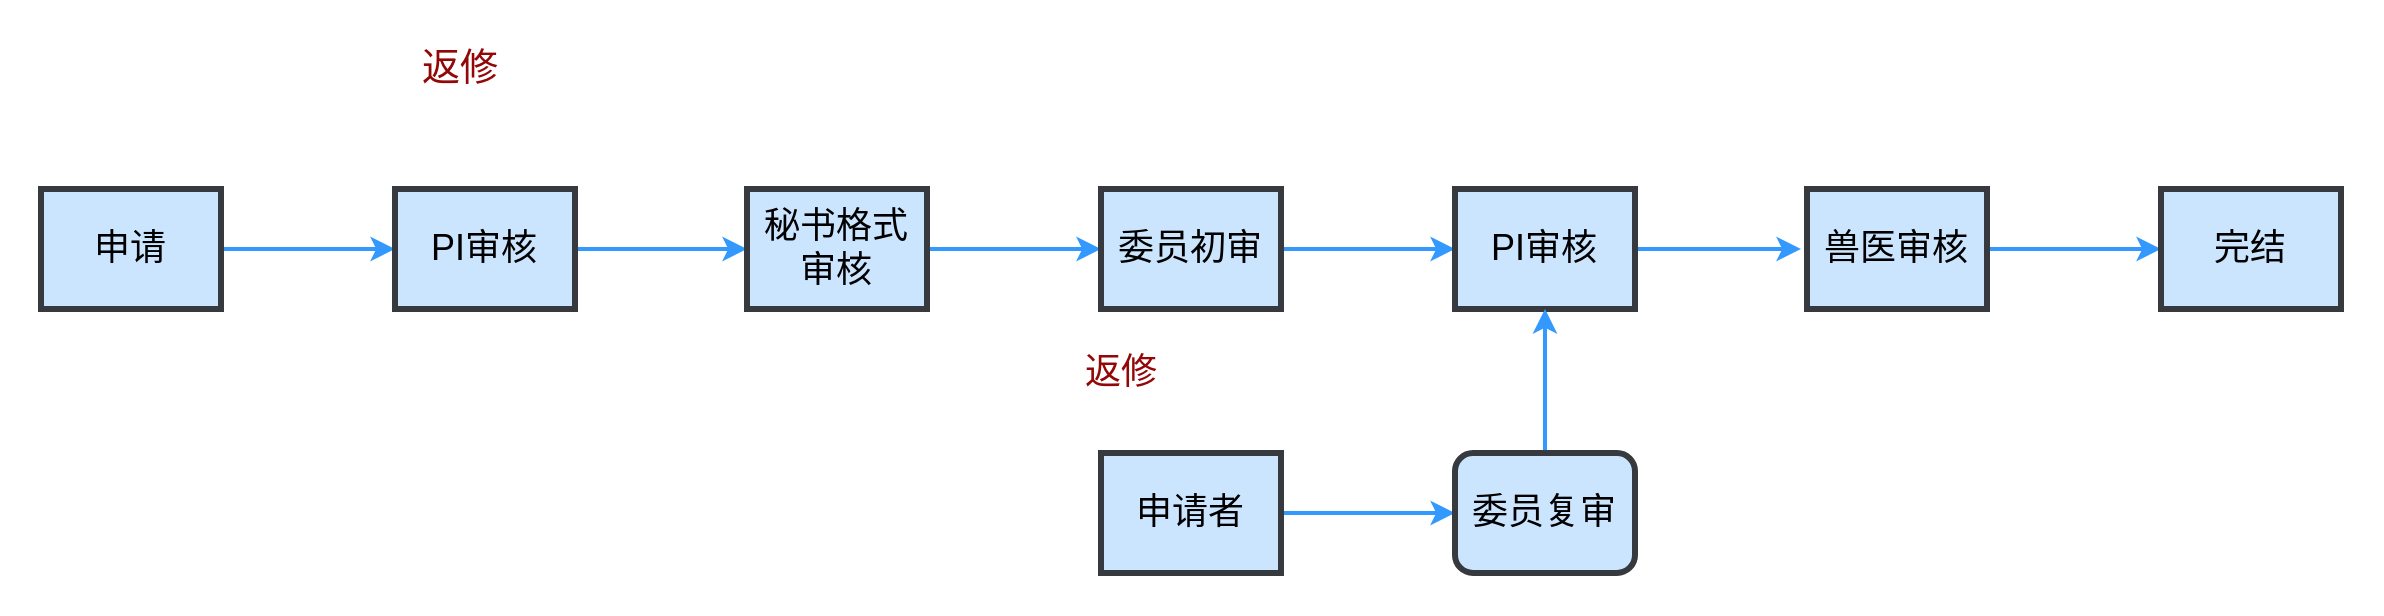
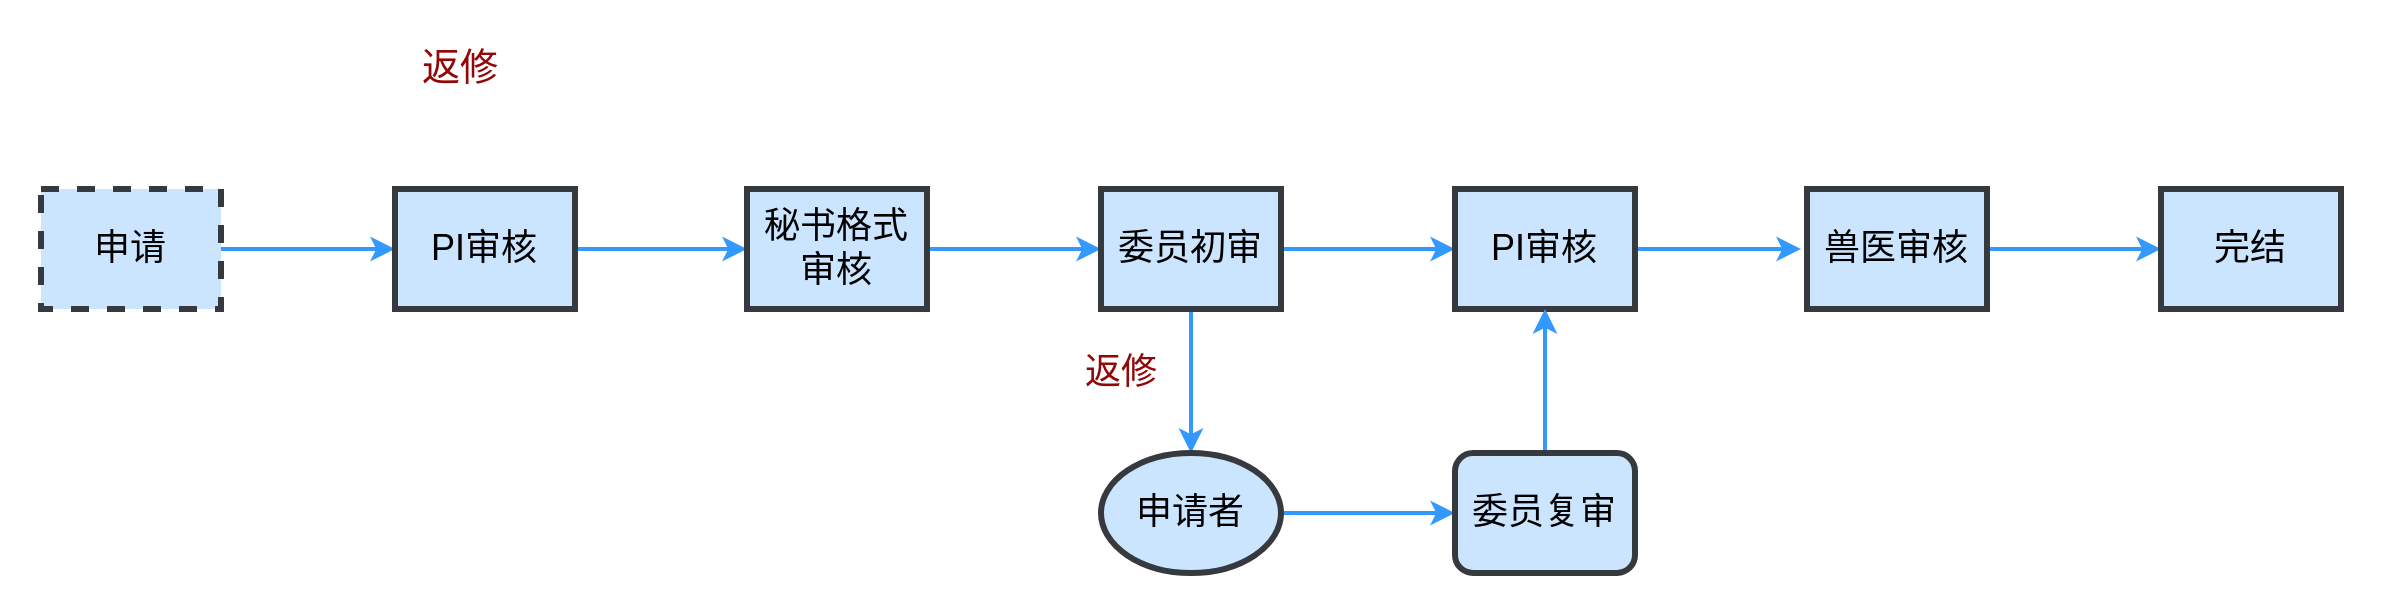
node "申请": style solid -> dashed
edge "委员初审" -> "申请者": added
node "申请者": shape rectangle -> ellipse
